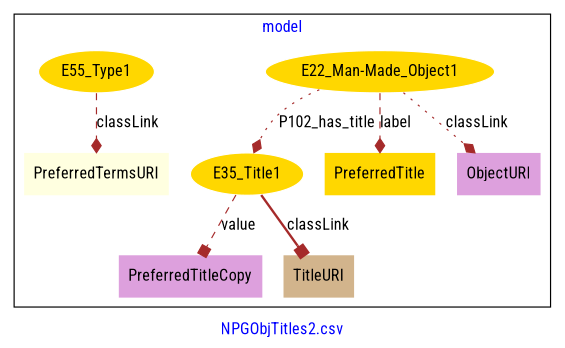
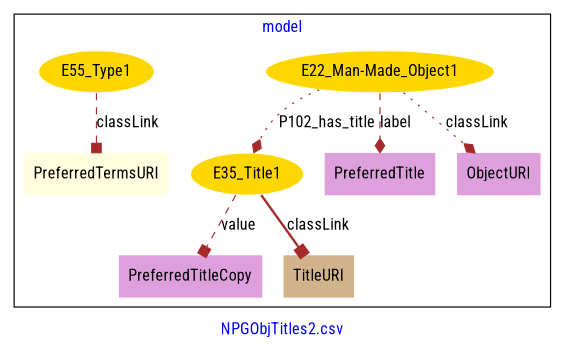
edge "E55_Type1" -> "PreferredTermsURI": arrowhead diamond -> box
node "PreferredTitle": fillcolor gold -> plum
